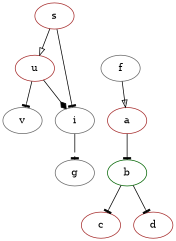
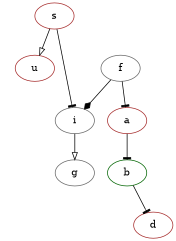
edge "u" -> "i": now "f" -> "i"
edge "f" -> "a": arrowhead onormal -> tee
node "v": removed
edge "i" -> "g": arrowhead tee -> onormal
node "c": removed
